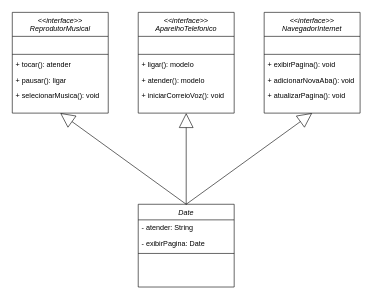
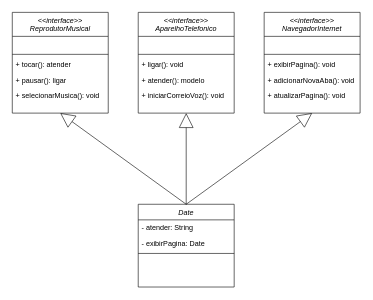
node "+ ligar(): modelo": label "+ ligar(): modelo" -> "+ ligar(): void"
